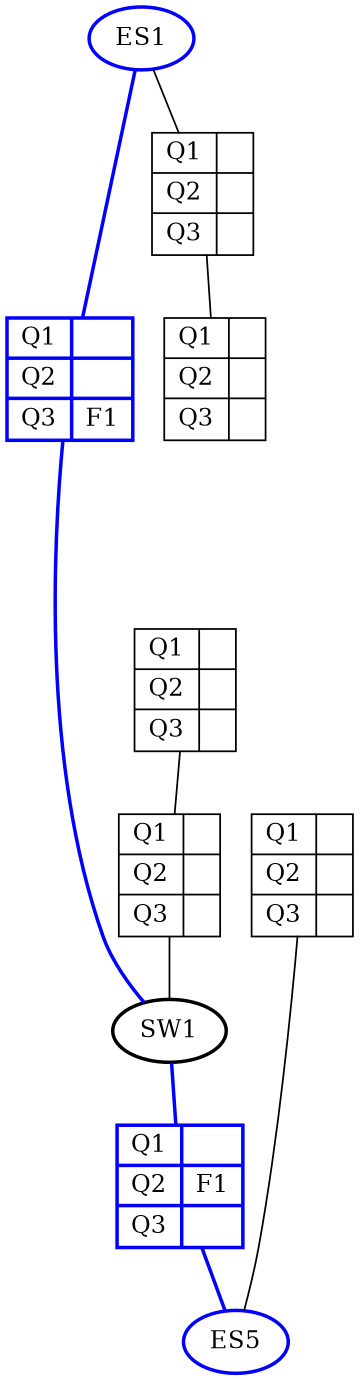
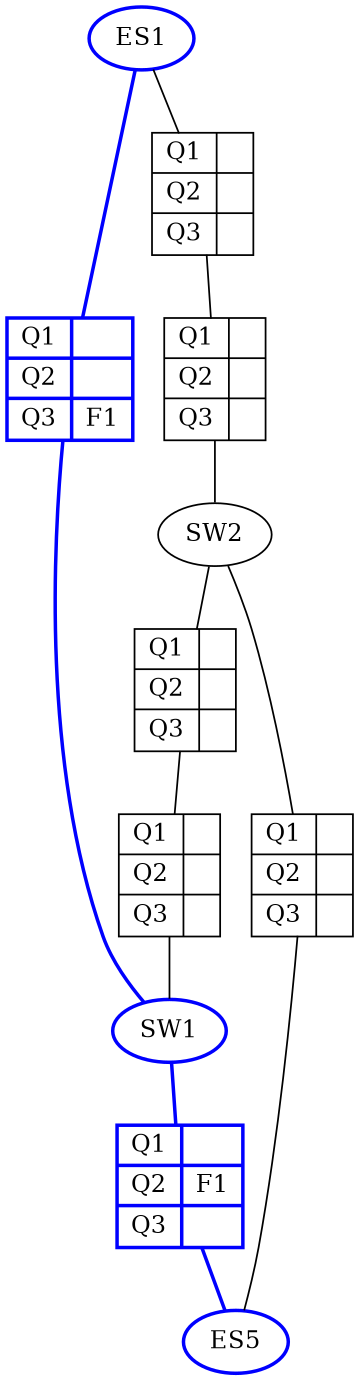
node "SW2": added
node "SW1": color black -> blue
